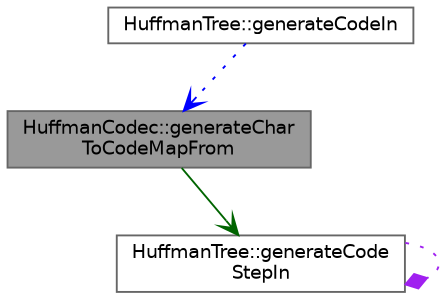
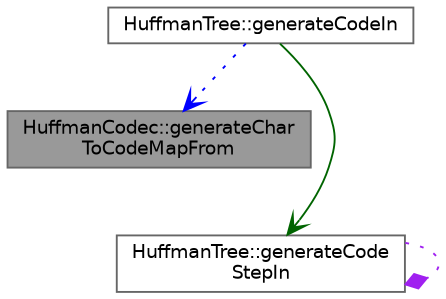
edge "HuffmanCodec::generateChar ToCodeMapFrom" -> "HuffmanTree::generateCode StepIn": now "HuffmanTree::generateCodeIn" -> "HuffmanTree::generateCode StepIn"
